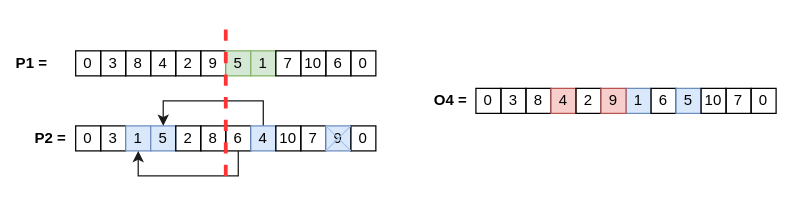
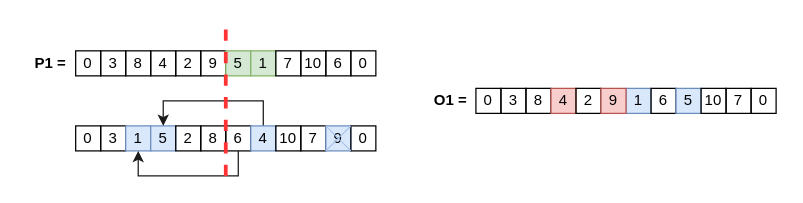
node "P1 =": moved (32, 63) -> (51, 63)
node "O4 =": label "O4 =" -> "O1 ="
node "P2 =": removed
